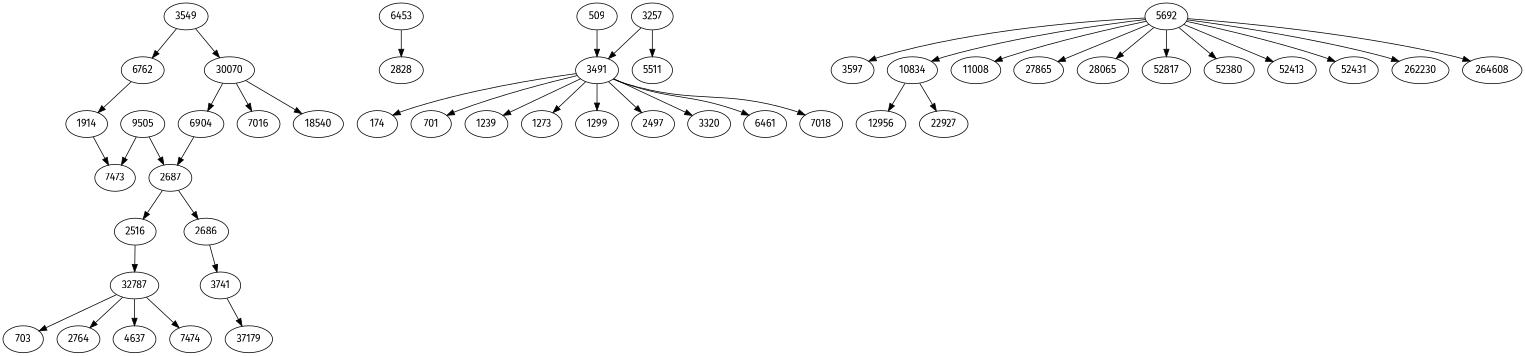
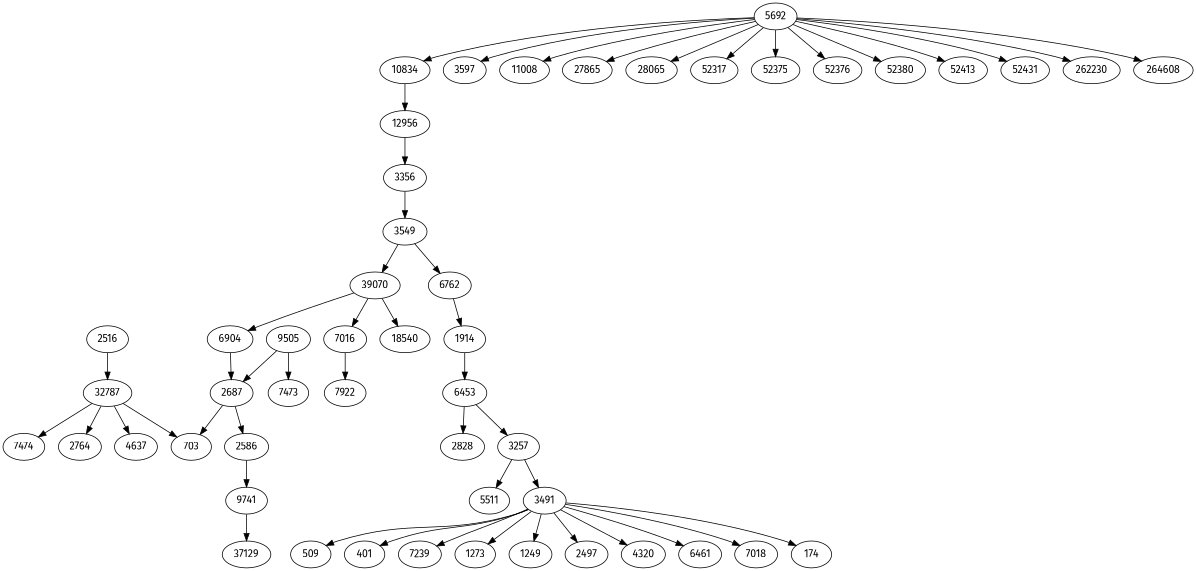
edge "509" -> "3491": reversed
node "30070": label "30070" -> "39070"
node "52375": added
node "52376": added
node "52817": label "52817" -> "52317"
node "701": label "701" -> "401"
node "1239": label "1239" -> "7239"
node "1299": label "1299" -> "1249"
node "3320": label "3320" -> "4320"
node "22927": removed
edge "1914" -> "7473": now "1914" -> "6453"
node "3356": added
edge "2687" -> "2516": now "2687" -> "703"
node "2686": label "2686" -> "2586"
node "3741": label "3741" -> "9741"
node "37179": label "37179" -> "37129"
node "7922": added
edge "6453" -> "3257": added
